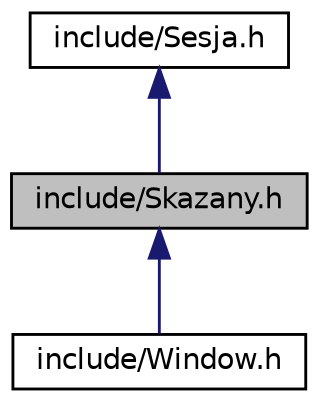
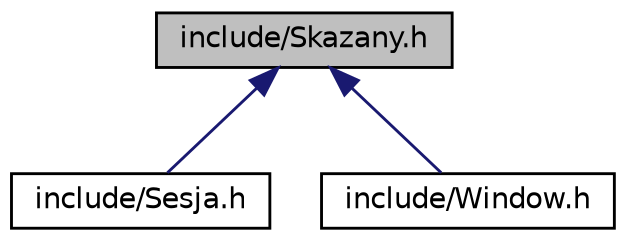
edge "include/Skazany.h" -> "include/Sesja.h": reversed
